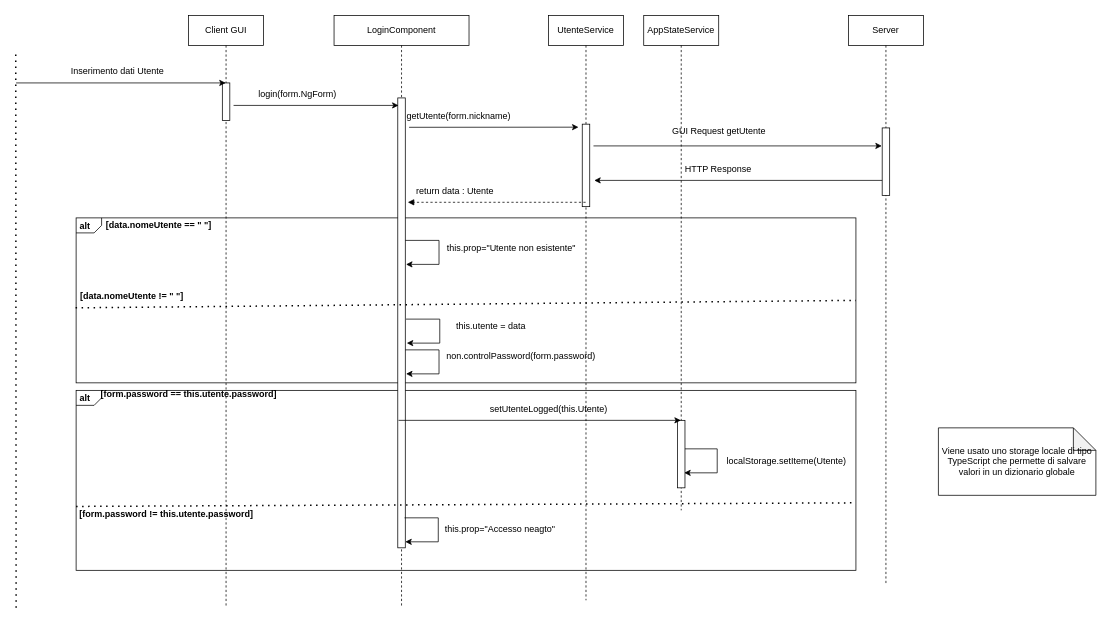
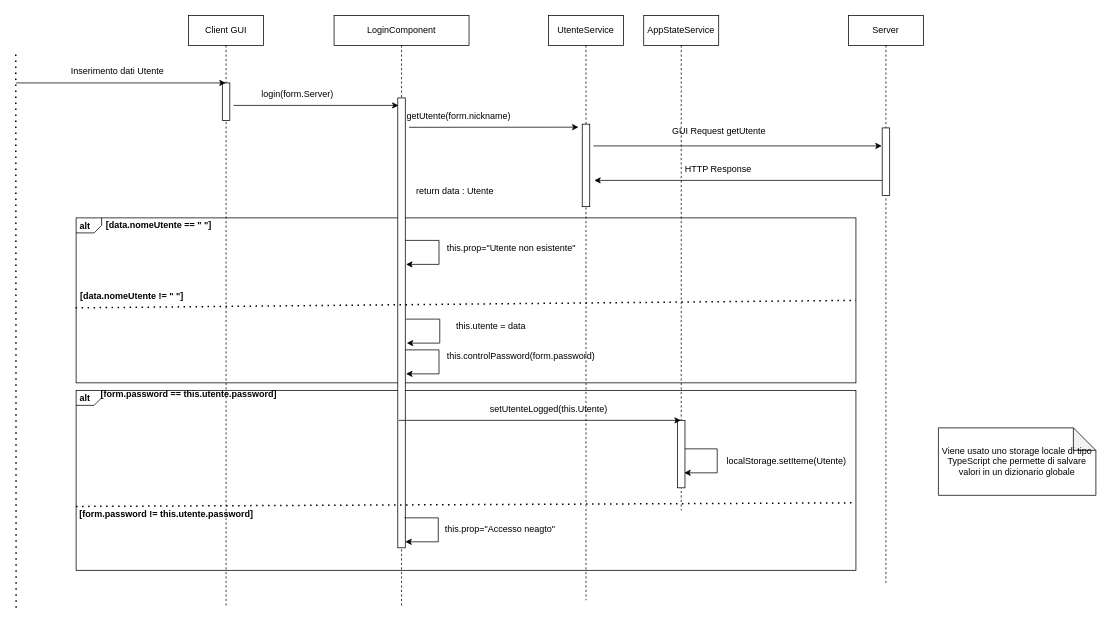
node "login(form.NgForm)": label "login(form.NgForm)" -> "login(form.Server)"
edge "UtenteService" -> "return data : Utente": removed
node "non.controlPassword(form.password)": label "non.controlPassword(form.password)" -> "this.controlPassword(form.password)"
